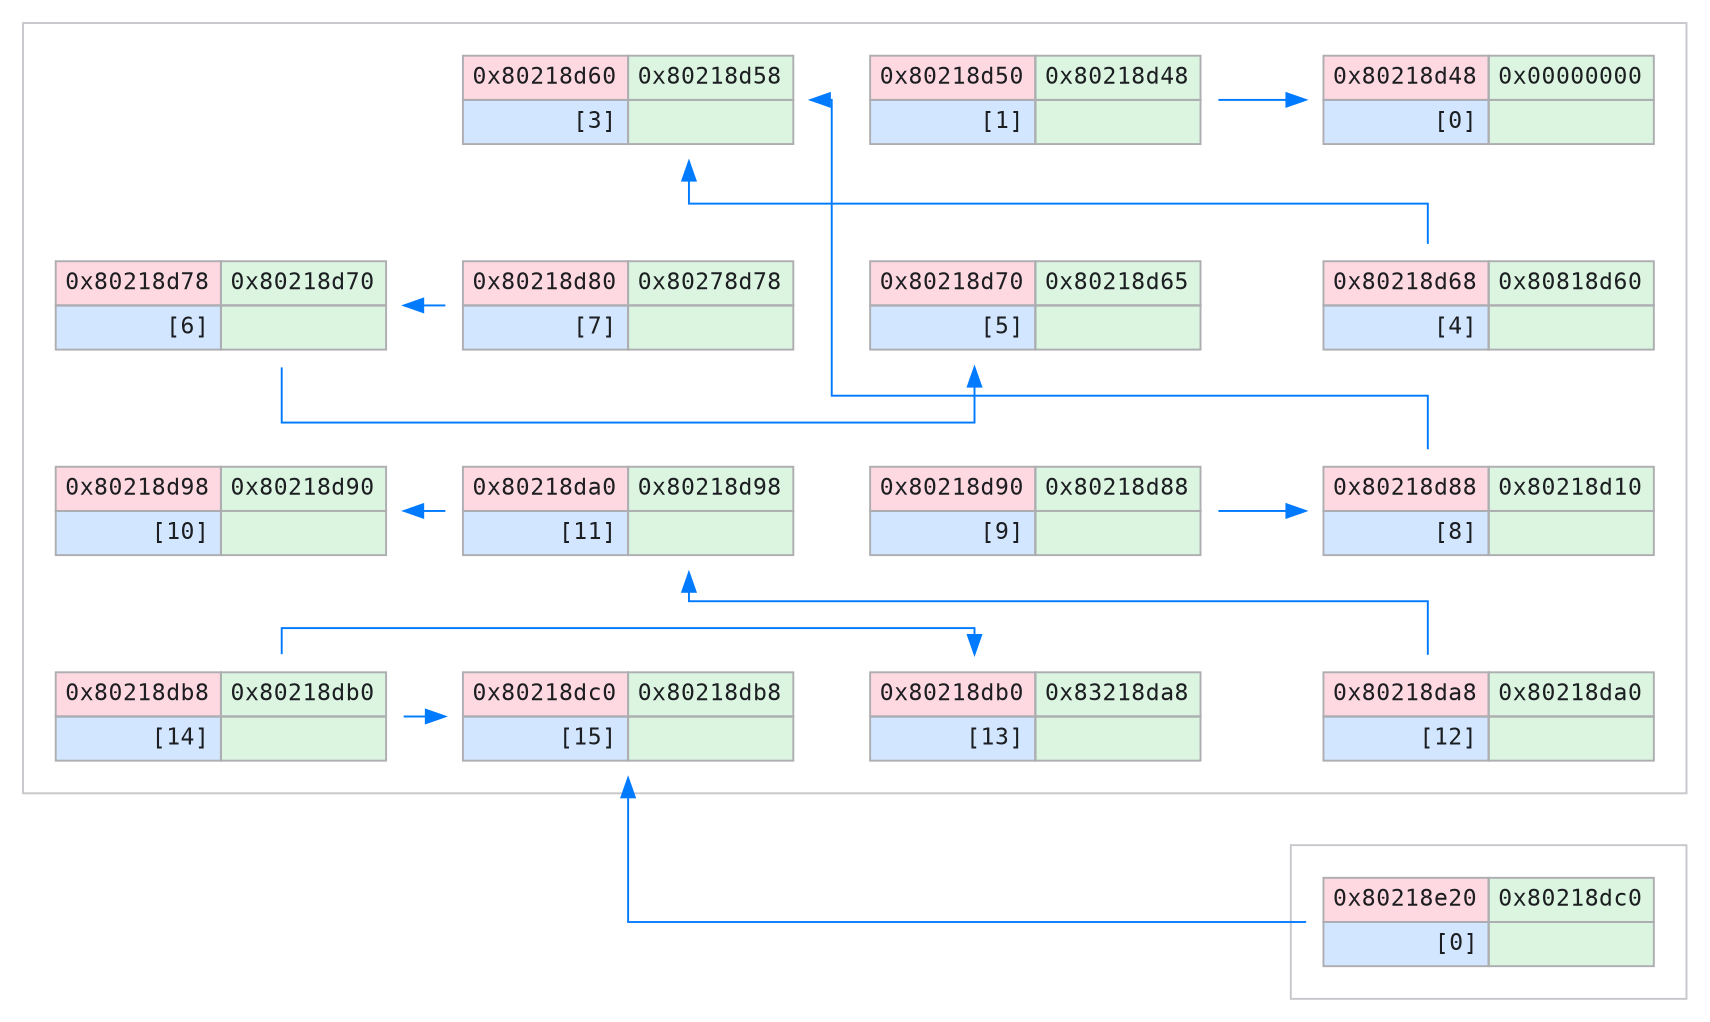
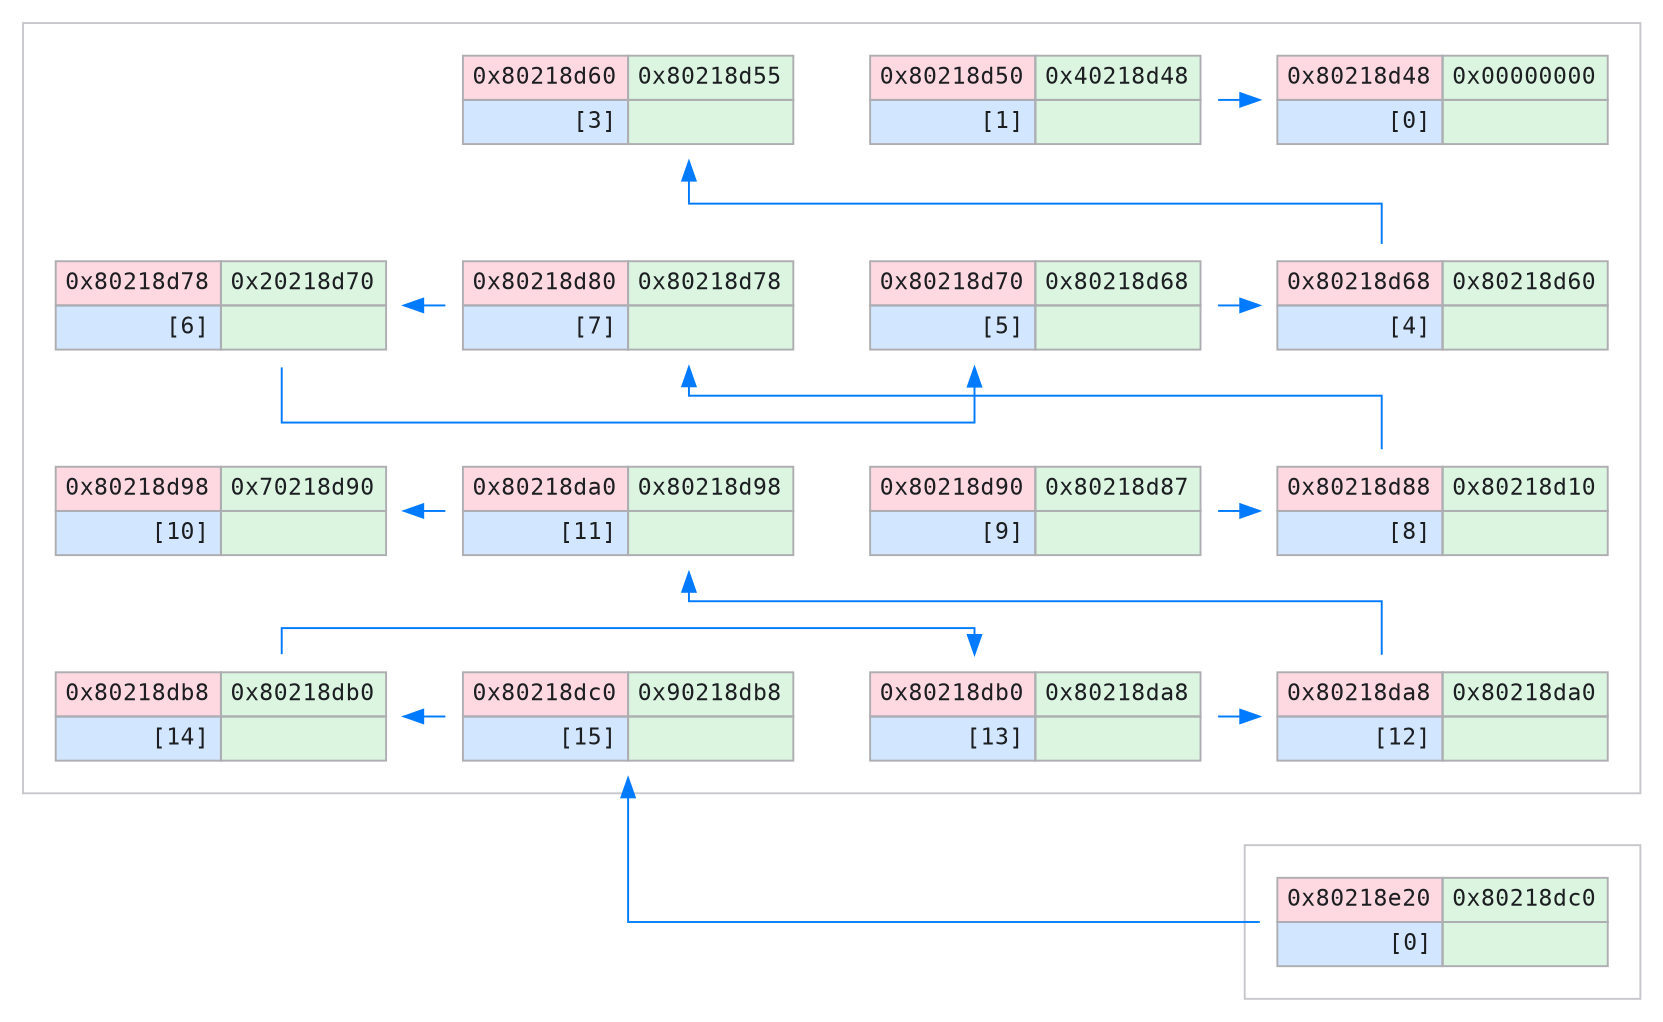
node "0x80218d60": text "0x80218d58" -> "0x80218d55"
node "0x80218d50": text "0x80218d48" -> "0x40218d48"
node "0x80218d78": text "0x80218d70" -> "0x20218d70"
node "0x80218d80": text "0x80278d78" -> "0x80218d78"
node "0x80218d70": text "0x80218d65" -> "0x80218d68"
node "0x80218d68": text "0x80818d60" -> "0x80218d60"
edge "0x80218d70" -> "0x80218d68": added
edge "0x80218d88" -> "0x80218d60": now "0x80218d88" -> "0x80218d80"
node "0x80218d98": text "0x80218d90" -> "0x70218d90"
node "0x80218d90": text "0x80218d88" -> "0x80218d87"
node "0x80218dc0": text "0x80218db8" -> "0x90218db8"
node "0x80218db0": text "0x83218da8" -> "0x80218da8"
edge "0x80218db8" -> "0x80218dc0": reversed
edge "0x80218db0" -> "0x80218da8": added
